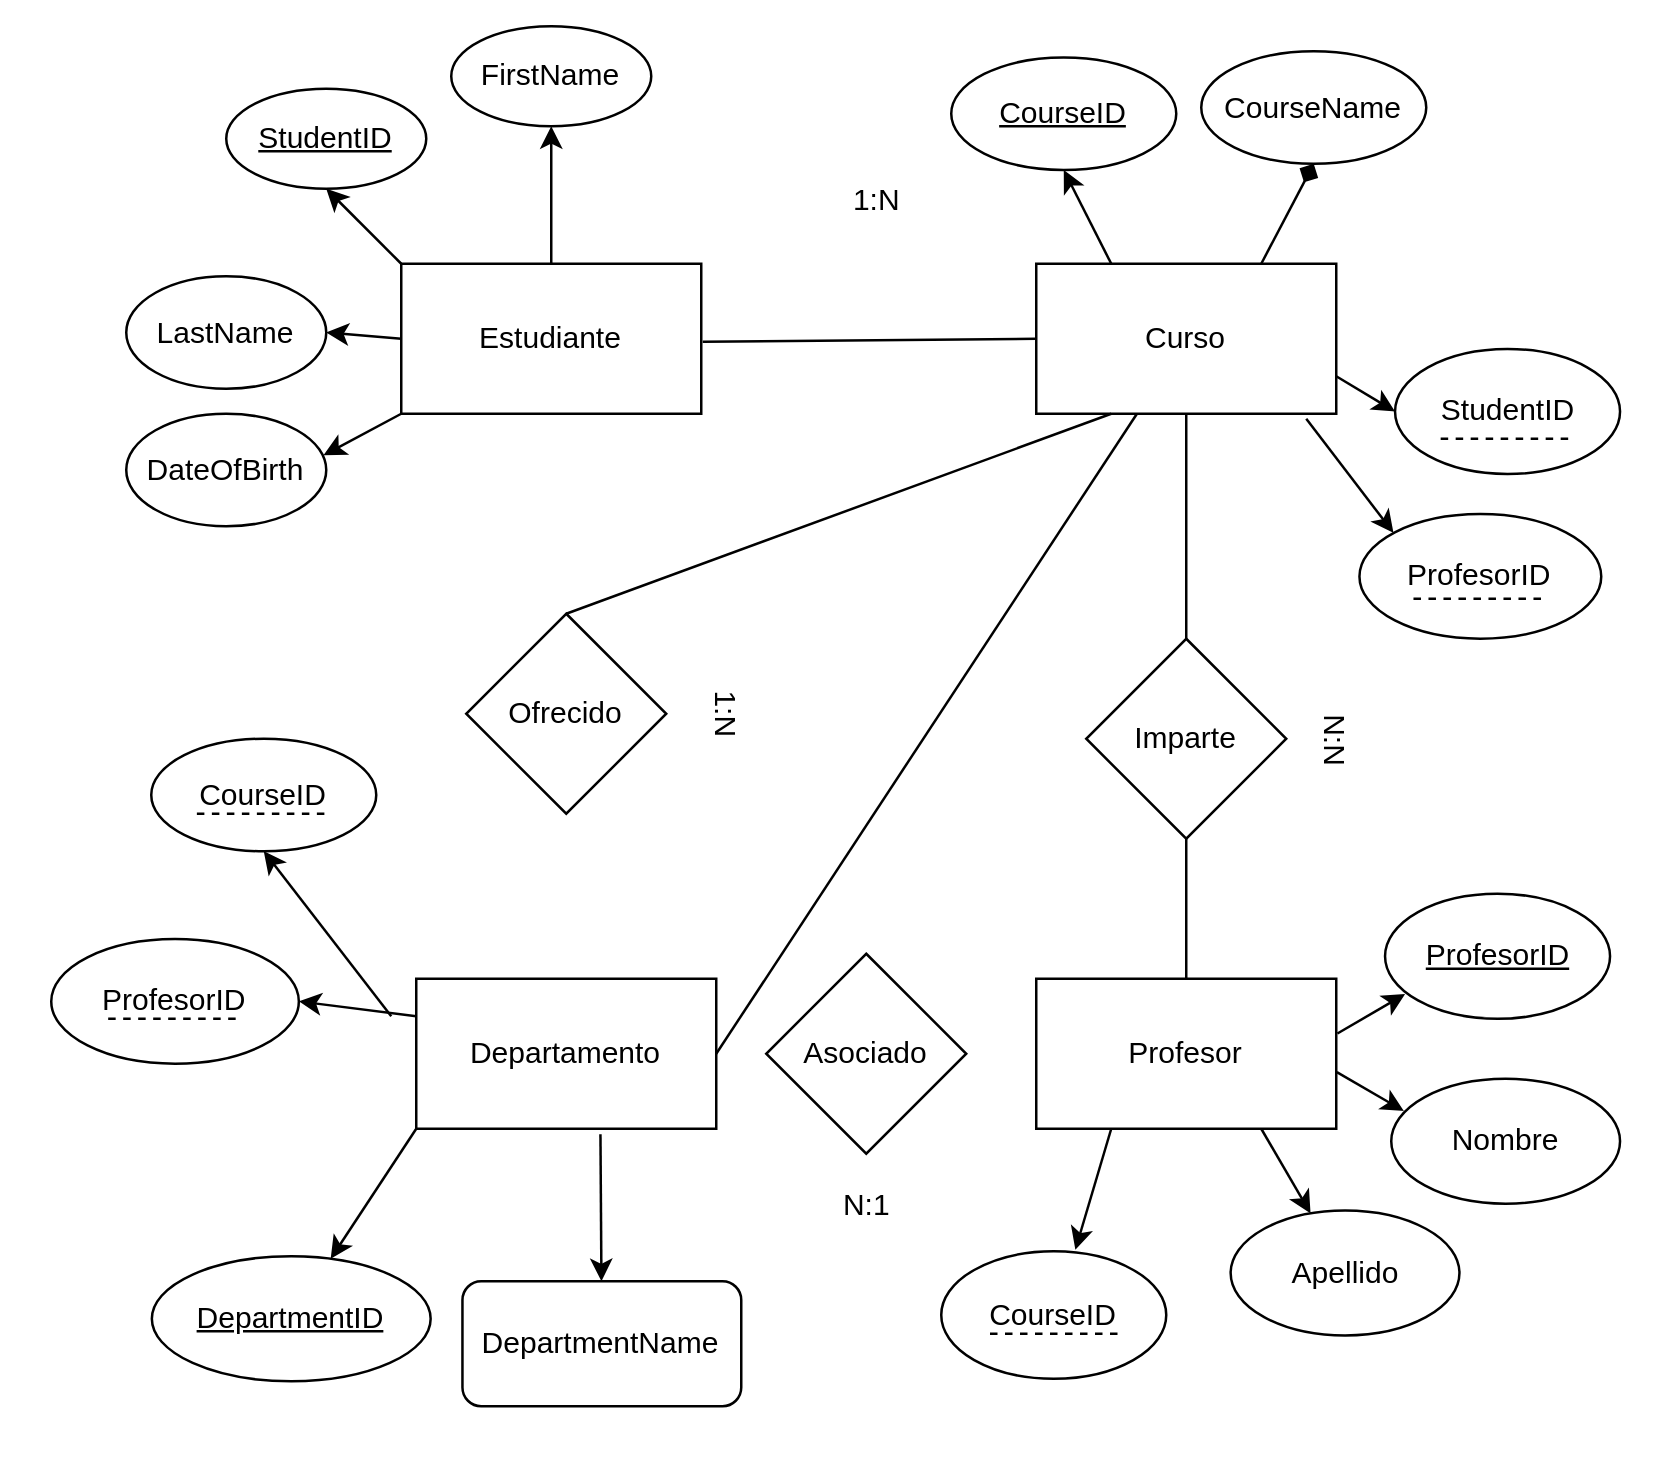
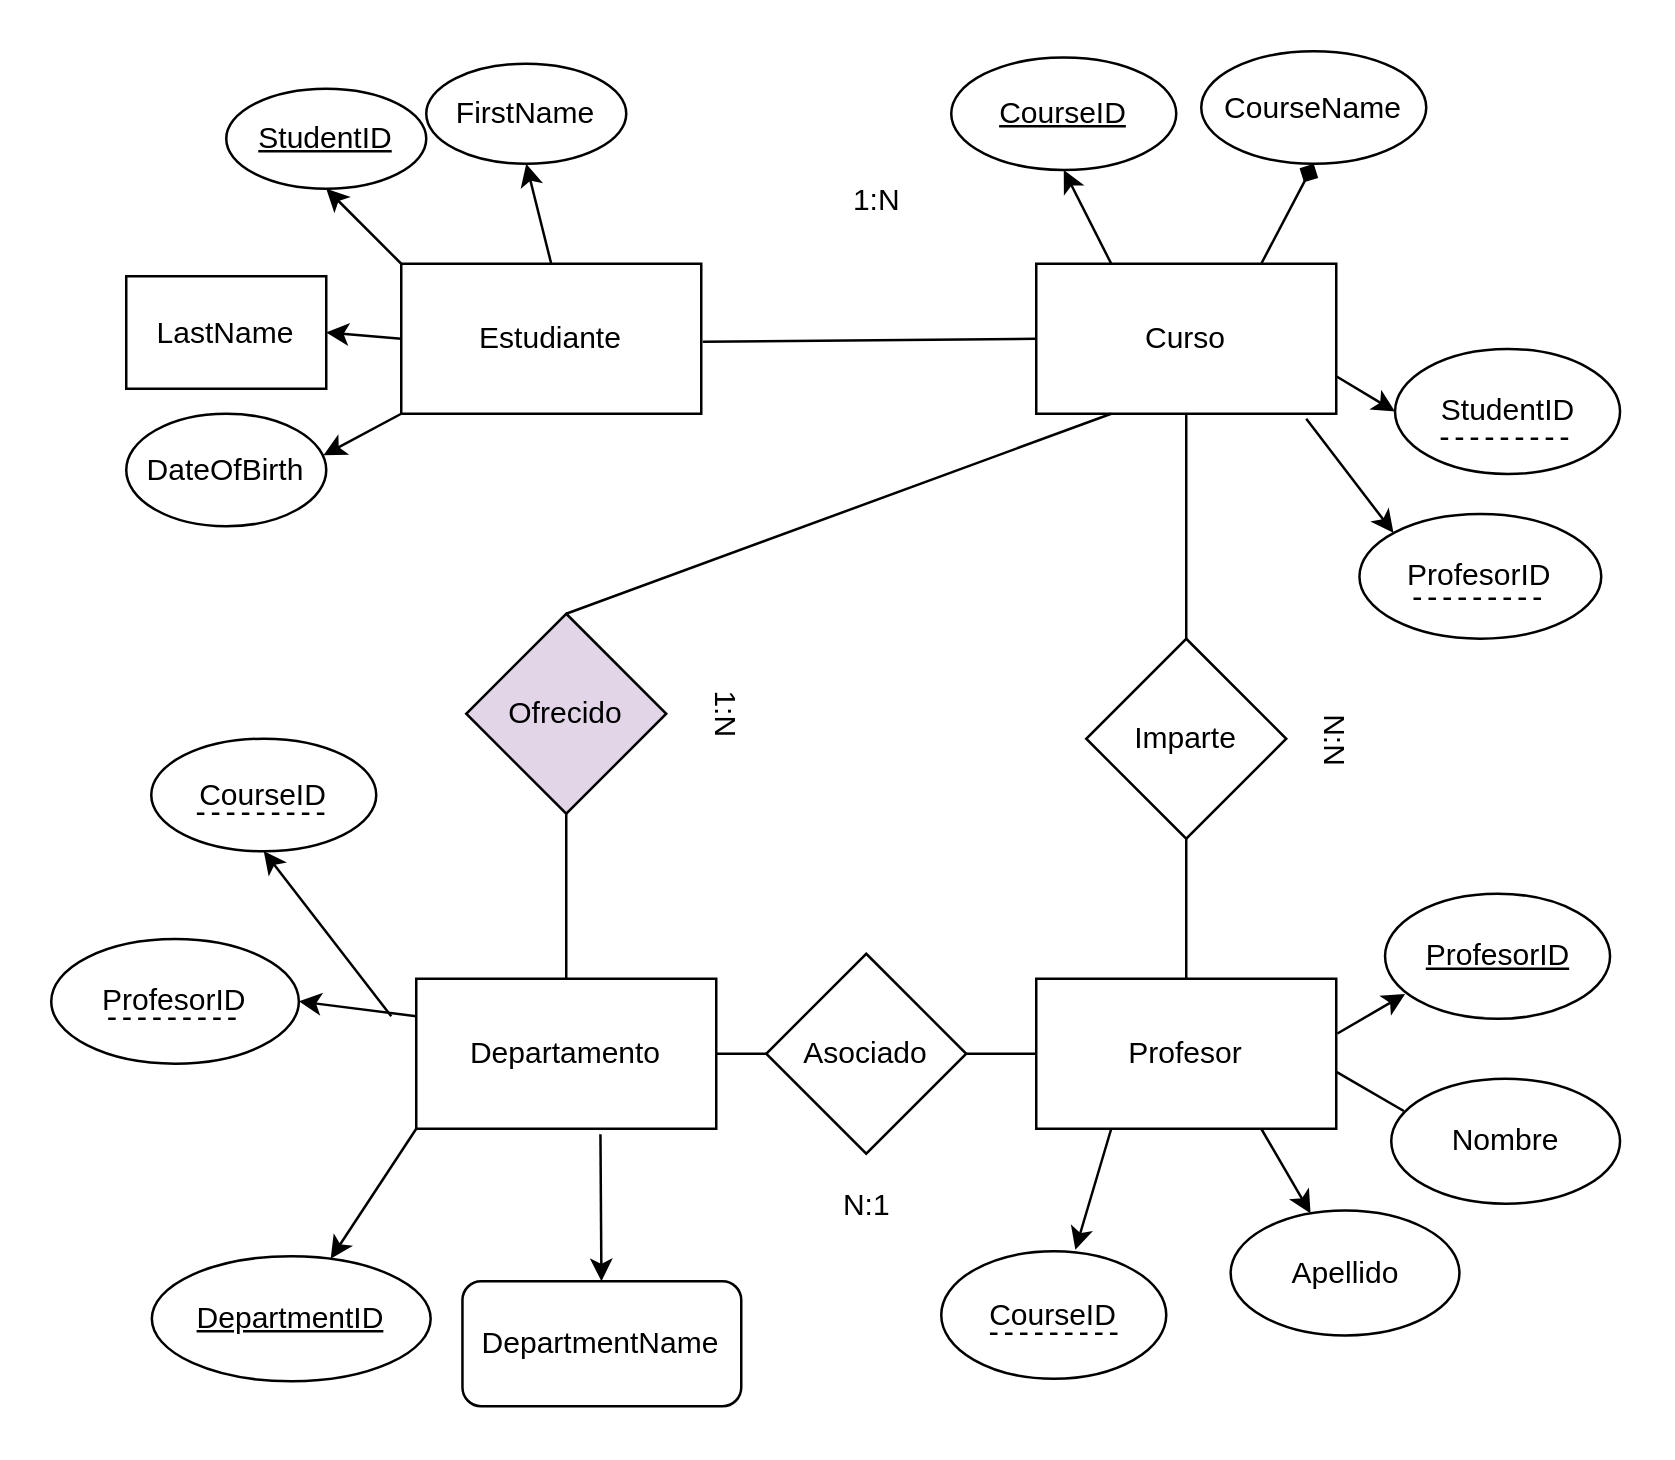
node "FirstName": moved (551, 76) -> (526, 114)
node "LastName": shape ellipse -> rectangle
node "Ofrecido": fillcolor #ffffff -> #e1d5e7
edge "Curso" -- "Departamento": now "Profesor" -- "Departamento"
edge "Ofrecido" -- "Departamento": added
edge "Profesor" -> "Nombre": arrowhead classic -> none
